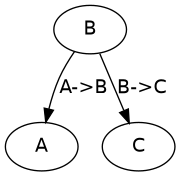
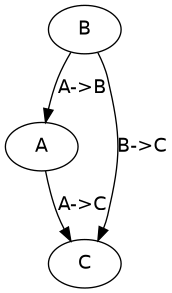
edge "A" -> "C": added, label "A->C"
